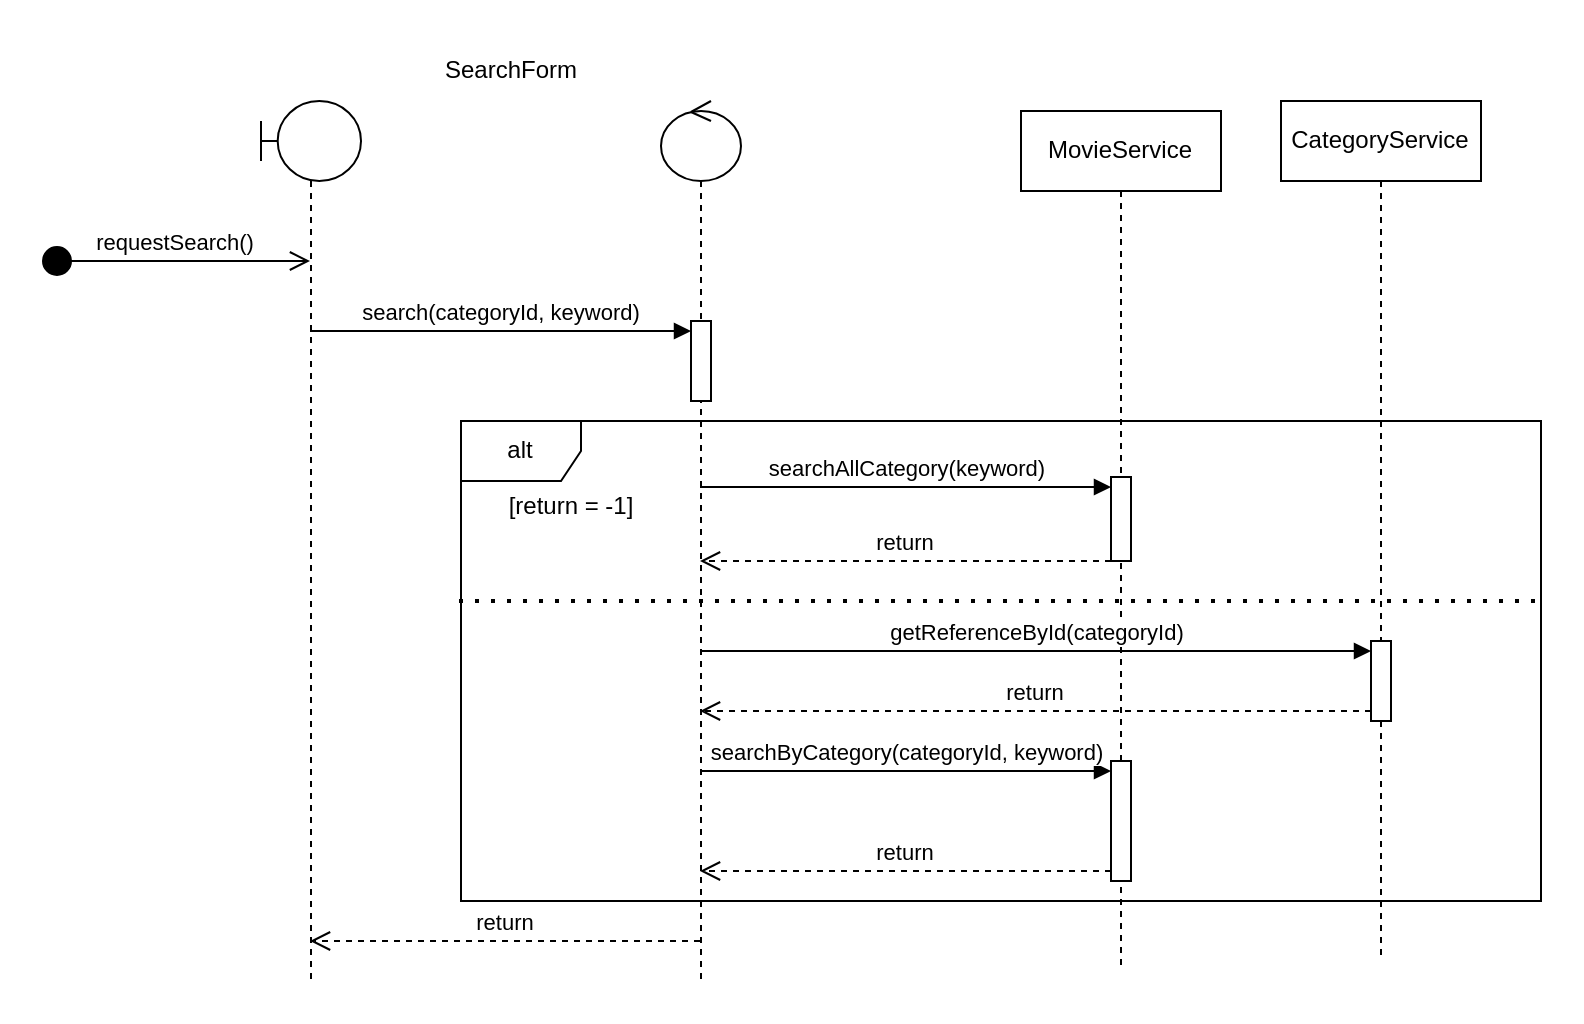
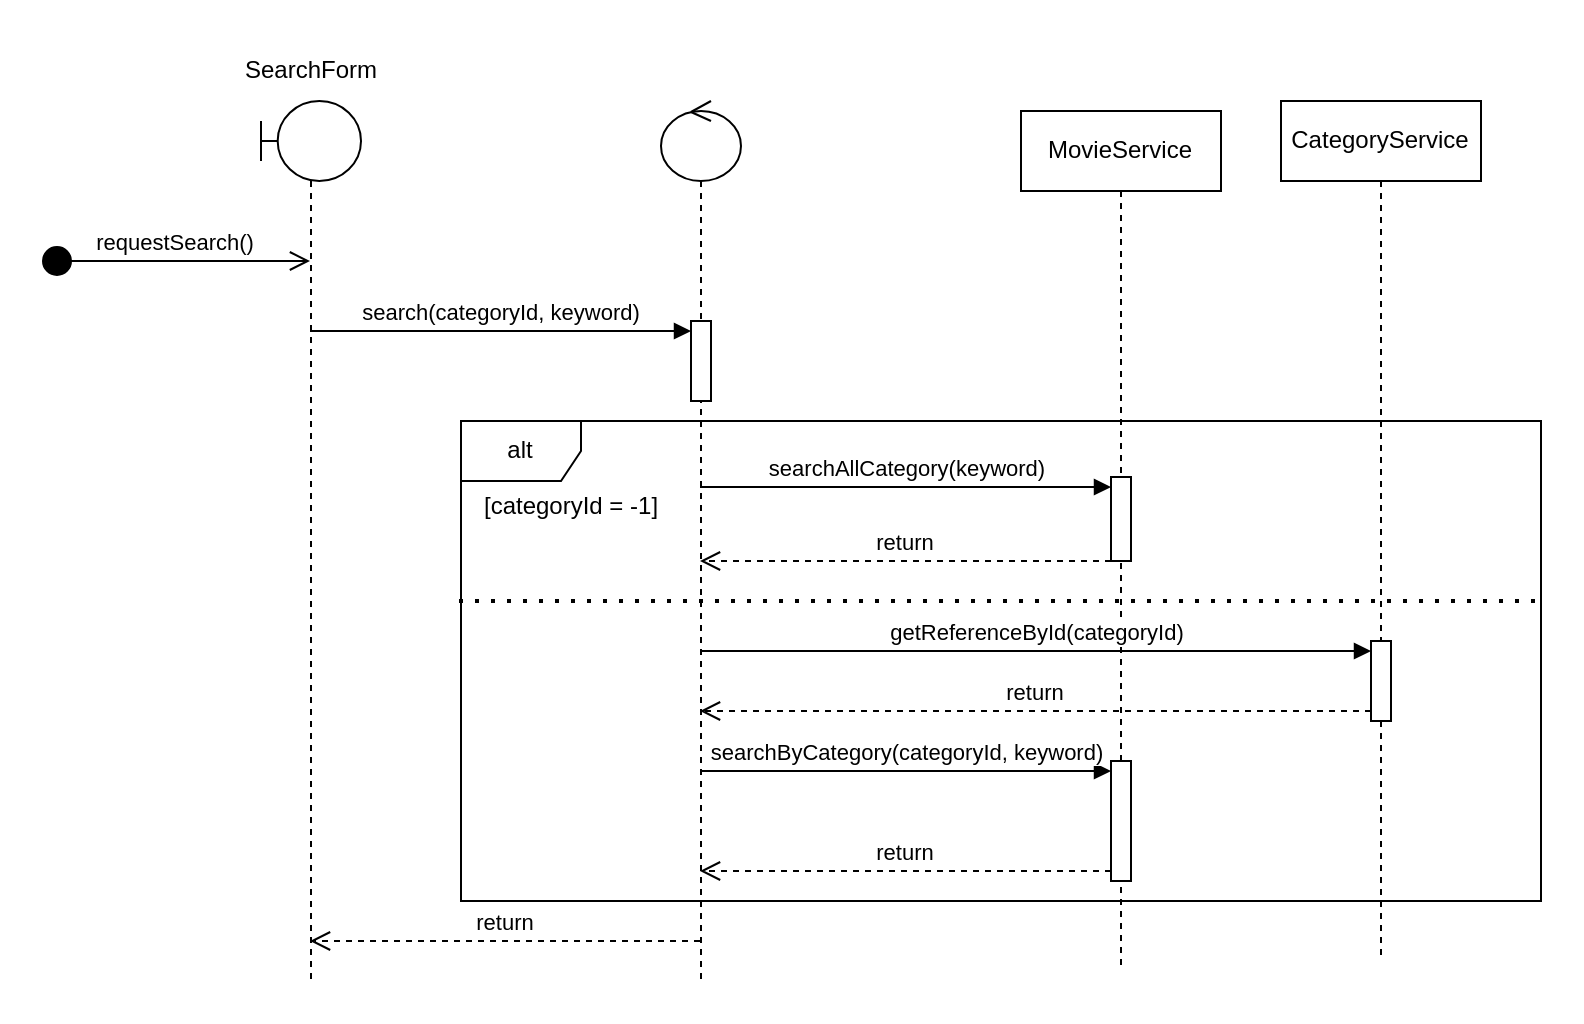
node "SearchForm": moved (511, 71) -> (311, 71)
node "[return = -1]": label "[return = -1]" -> "[categoryId = -1]"
